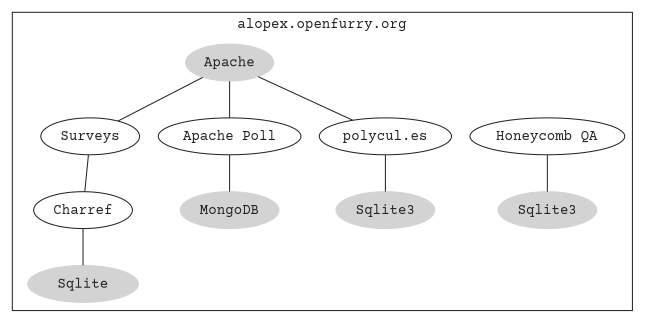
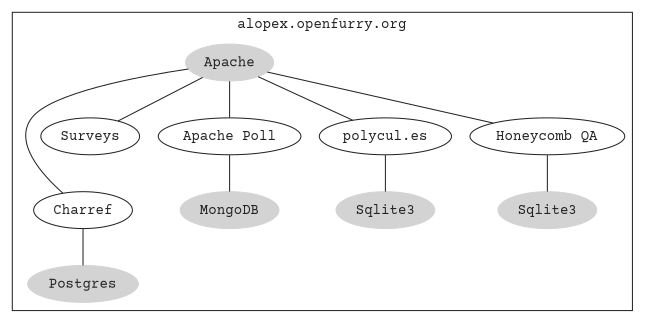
edge "Apache" -- "Honeycomb QA": added
edge "Surveys" -- "Charref": now "Apache" -- "Charref"
node "Sqlite": label "Sqlite" -> "Postgres"
